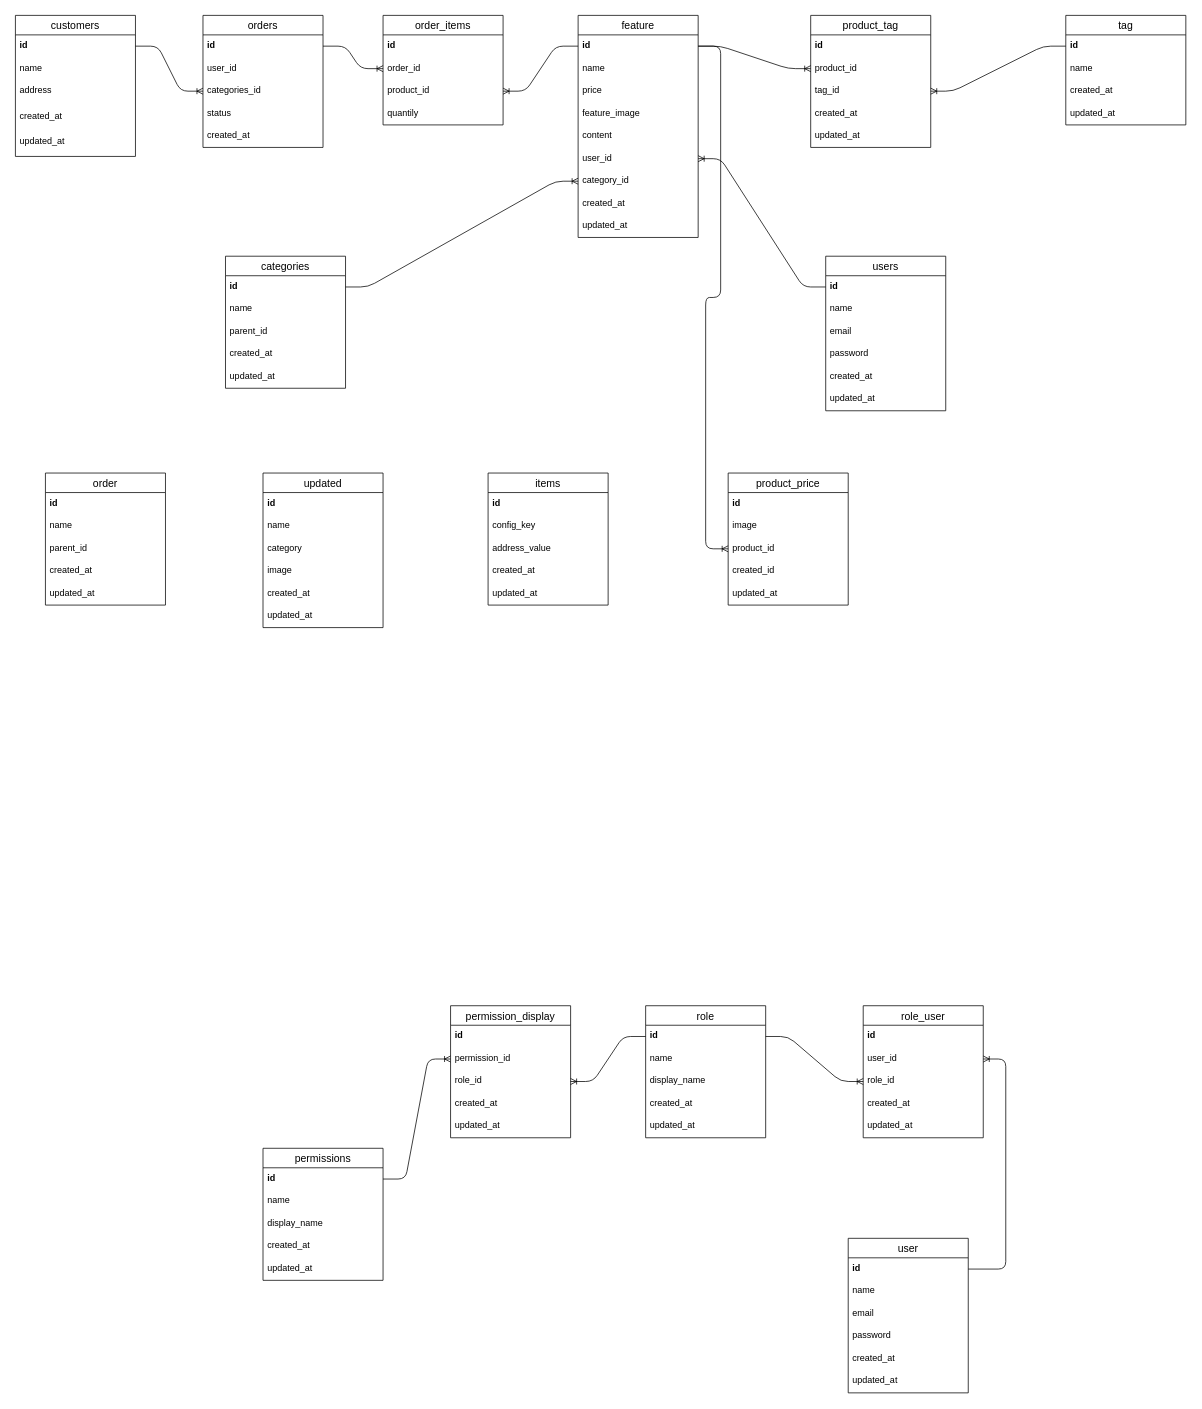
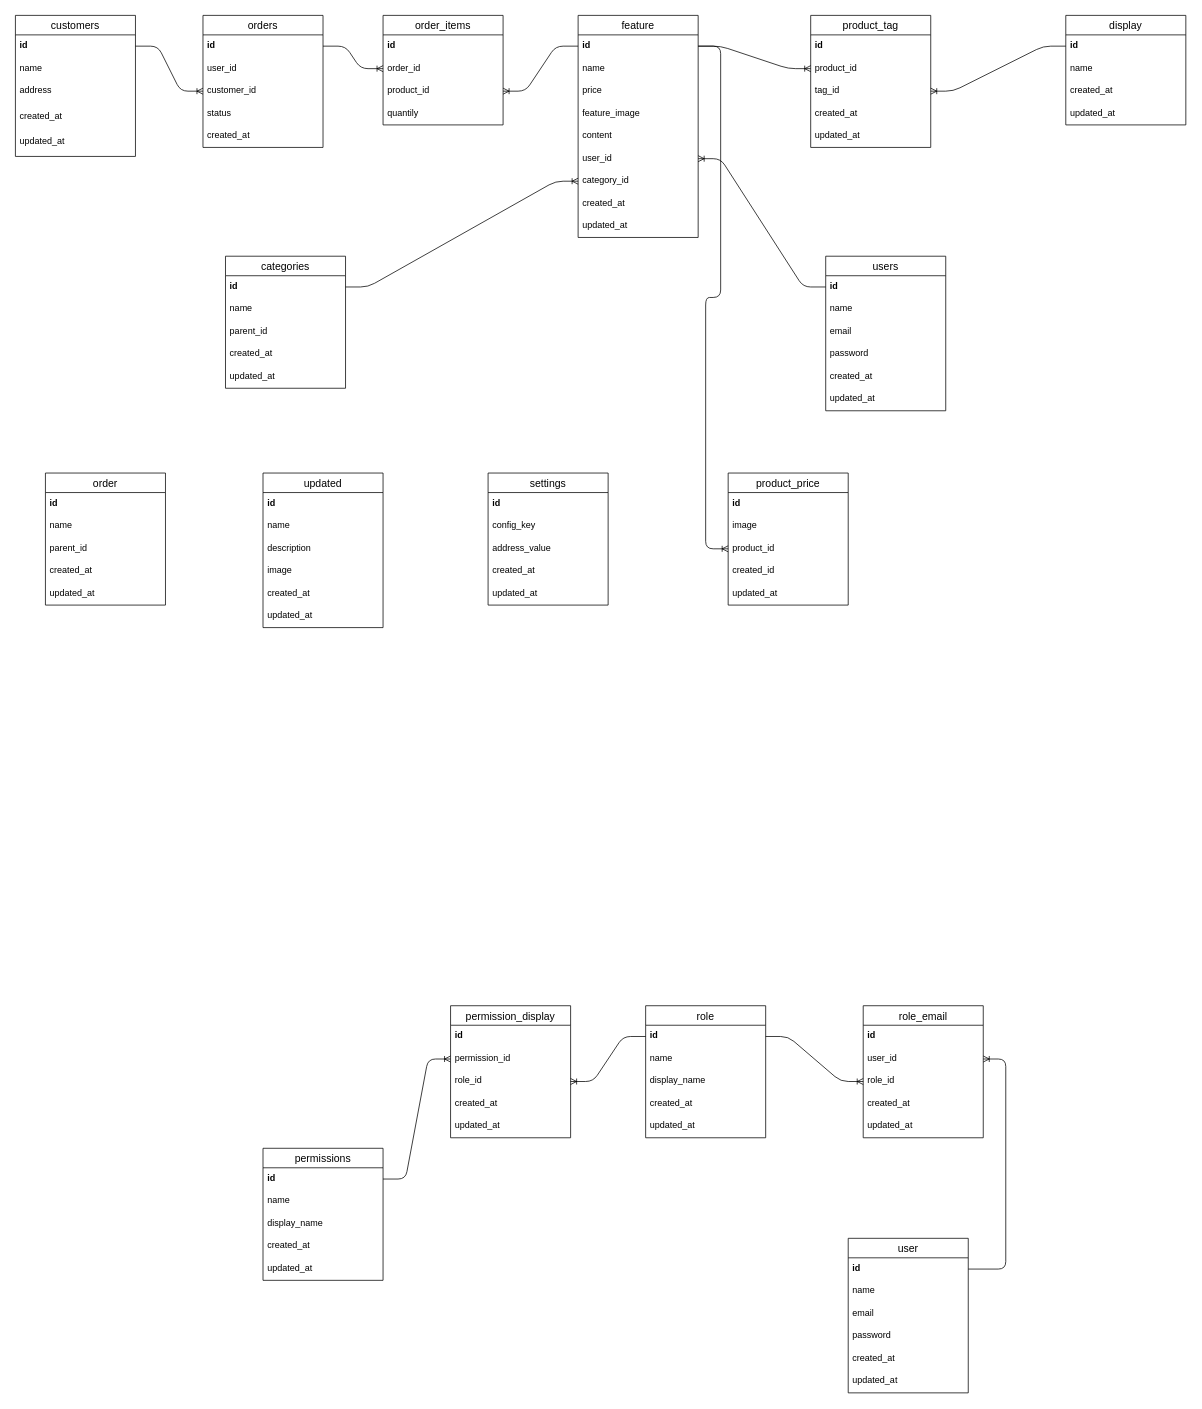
node "tag": label "tag" -> "display"
node "categories_id": label "categories_id" -> "customer_id"
node "items": label "items" -> "settings"
node "category": label "category" -> "description"
node "role_user": label "role_user" -> "role_email"
